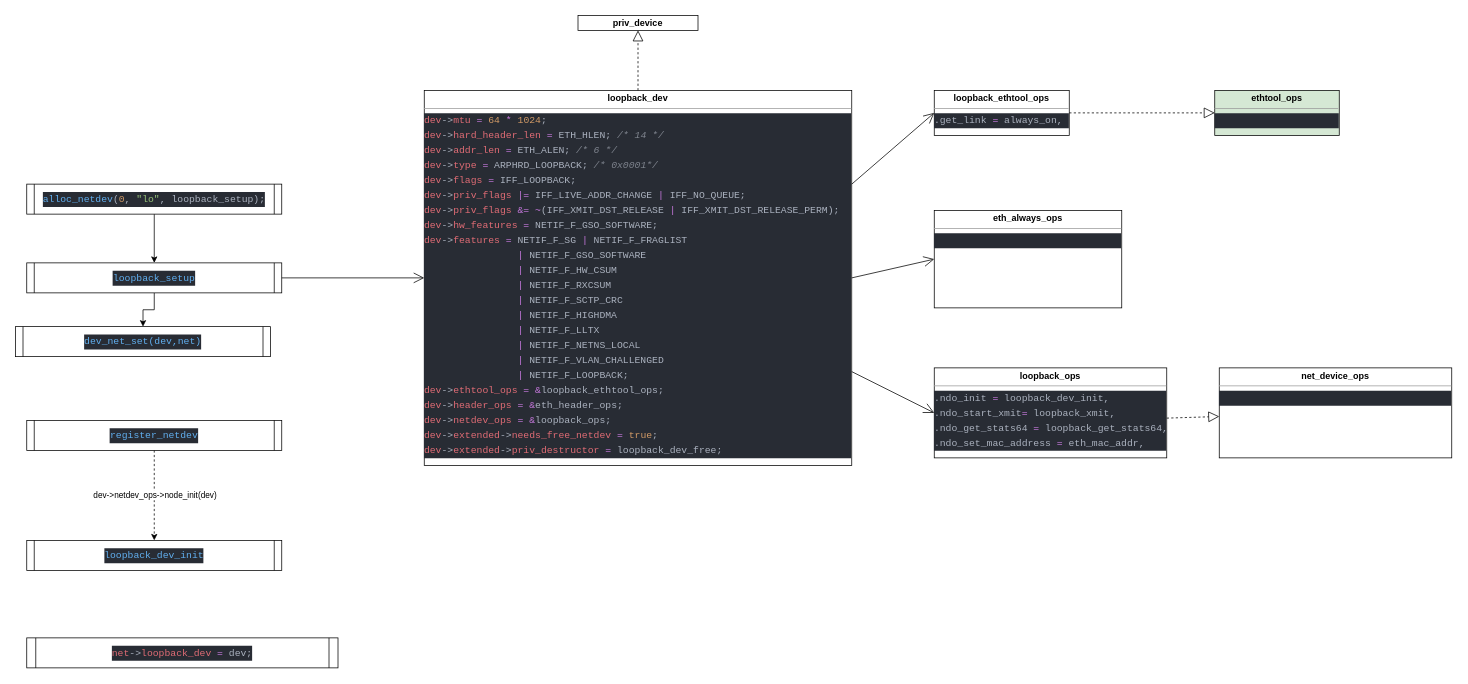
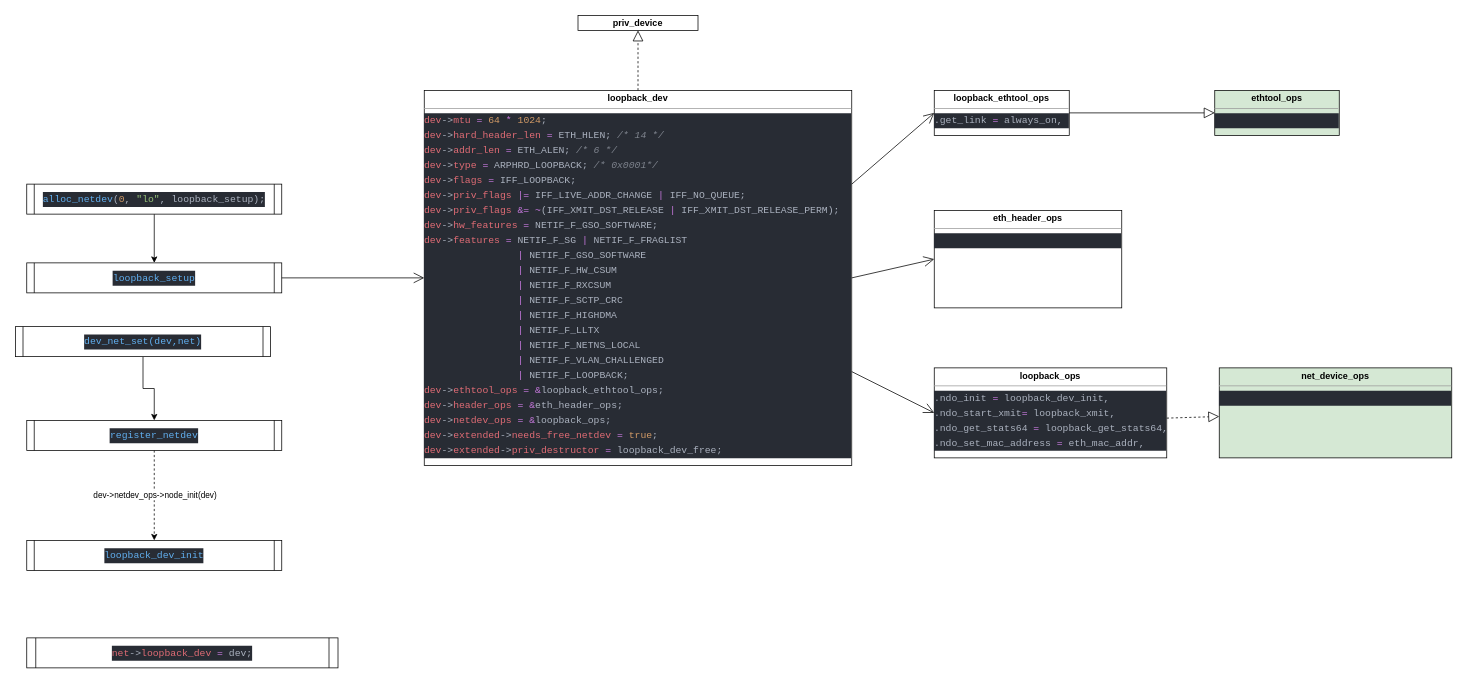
edge "loopback_ethtool_ops .get_link = always_on," -> "ethtool_ops": style dashed -> solid
node "eth_always_ops": label "eth_always_ops" -> "eth_header_ops"
edge "loopback_setup" -> "dev_net_set(dev,net)": removed
edge "dev_net_set(dev,net)" -> "register_netdev": added
node "net_device_ops": fillcolor #ffffff -> #d5e8d4
